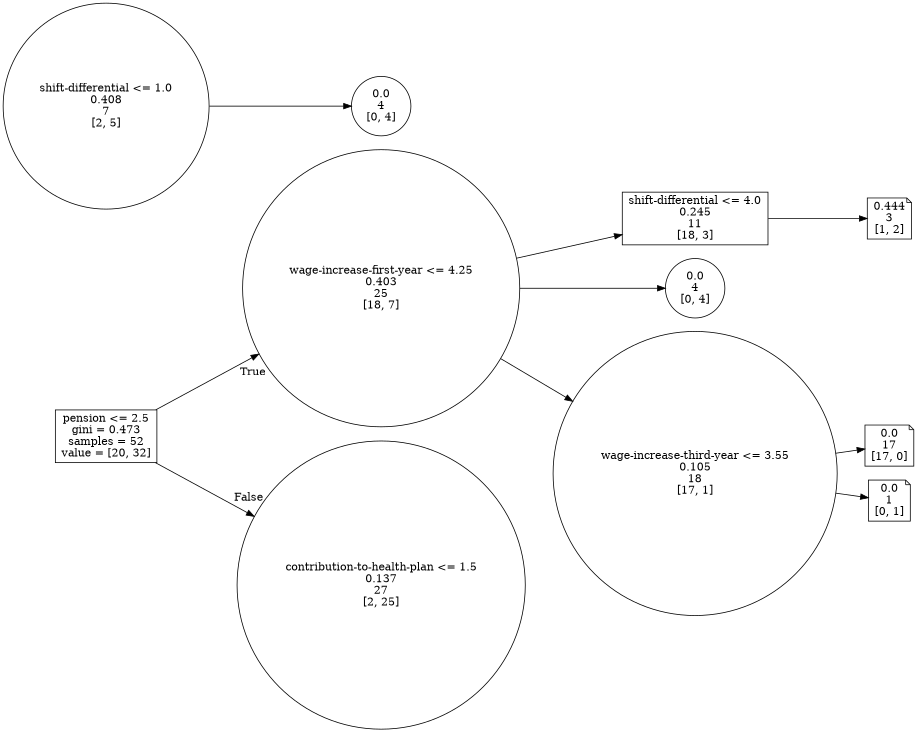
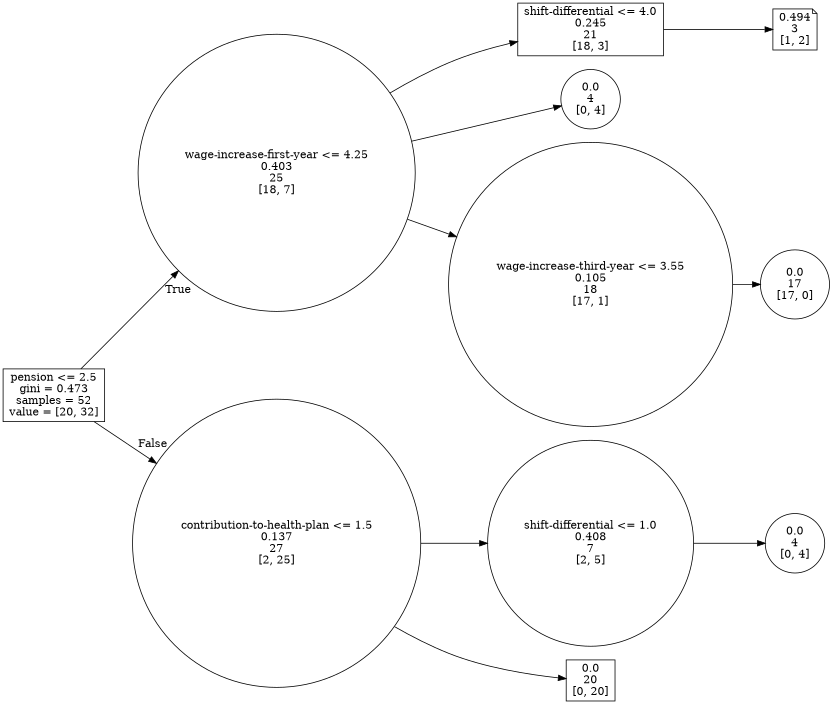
node "shift-differential <= 4.0 0.245 11 [18, 3]": label "shift-differential <= 4.0 0.245 11 [18, 3]" -> "shift-differential <= 4.0 0.245 21 [18, 3]"
node "0.444 3 [1, 2]": label "0.444 3 [1, 2]" -> "0.494 3 [1, 2]"
node "0.0 17 [17, 0]": shape note -> circle
node "0.0 1 [0, 1]": removed
edge "contribution-to-health-plan <= 1.5 0.137 27 [2, 25]" -> "shift-differential <= 1.0 0.408 7 [2, 5]": added
node "0.0 20 [0, 20]": added
